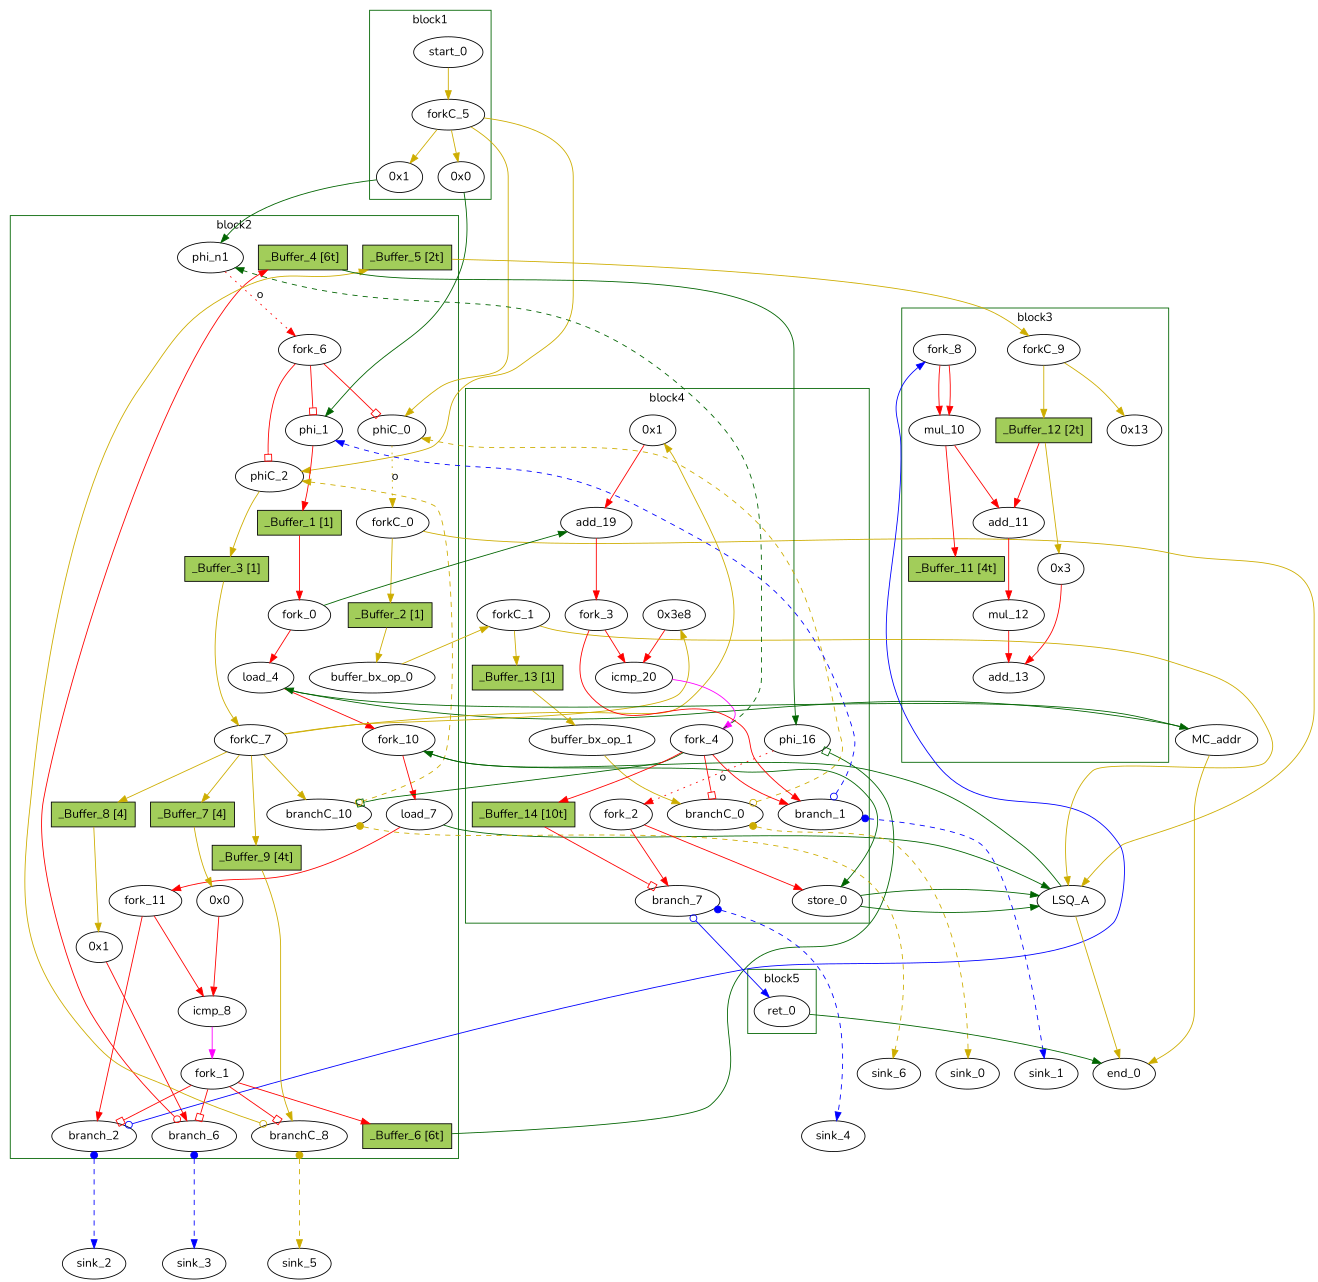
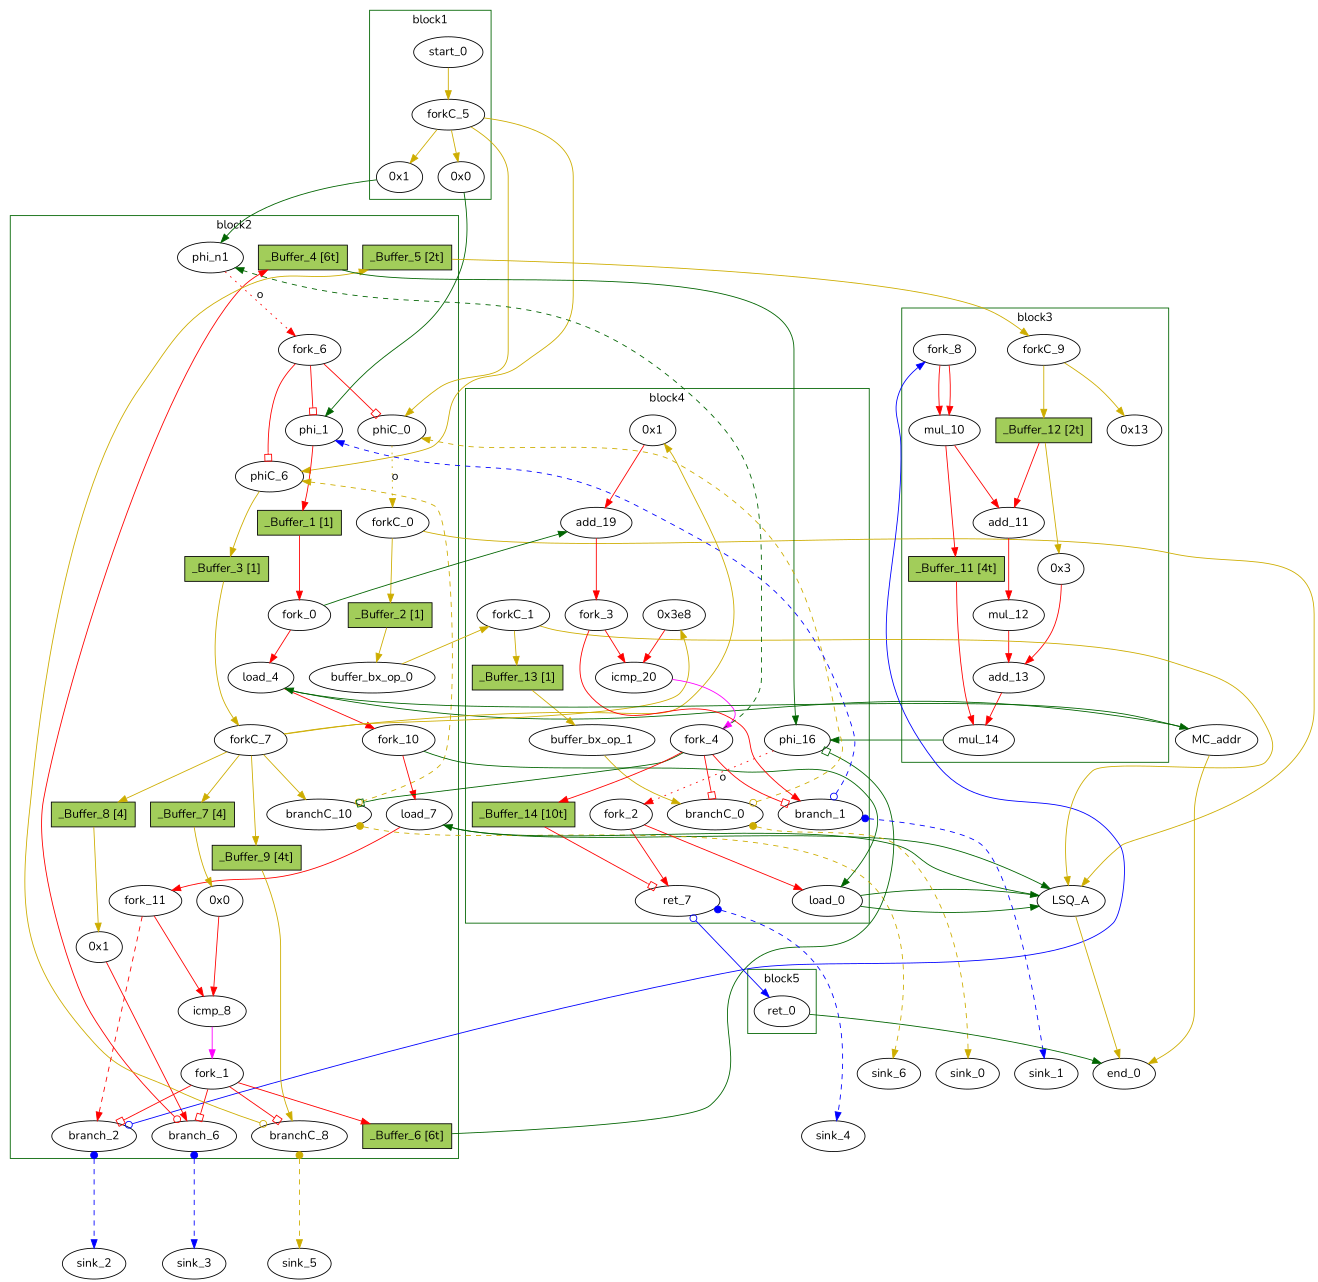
node "phiC_2": label "phiC_2" -> "phiC_6"
node "mul_14": added
edge "LSQ_A" -> "fork_10": now "LSQ_A" -> "load_7"
edge "fork_4" -> "branch_1": arrowhead normal -> obox
node "branch_7": label "branch_7" -> "ret_7"
node "store_0": label "store_0" -> "load_0"
edge "fork_11" -> "branch_2": style solid -> dashed
